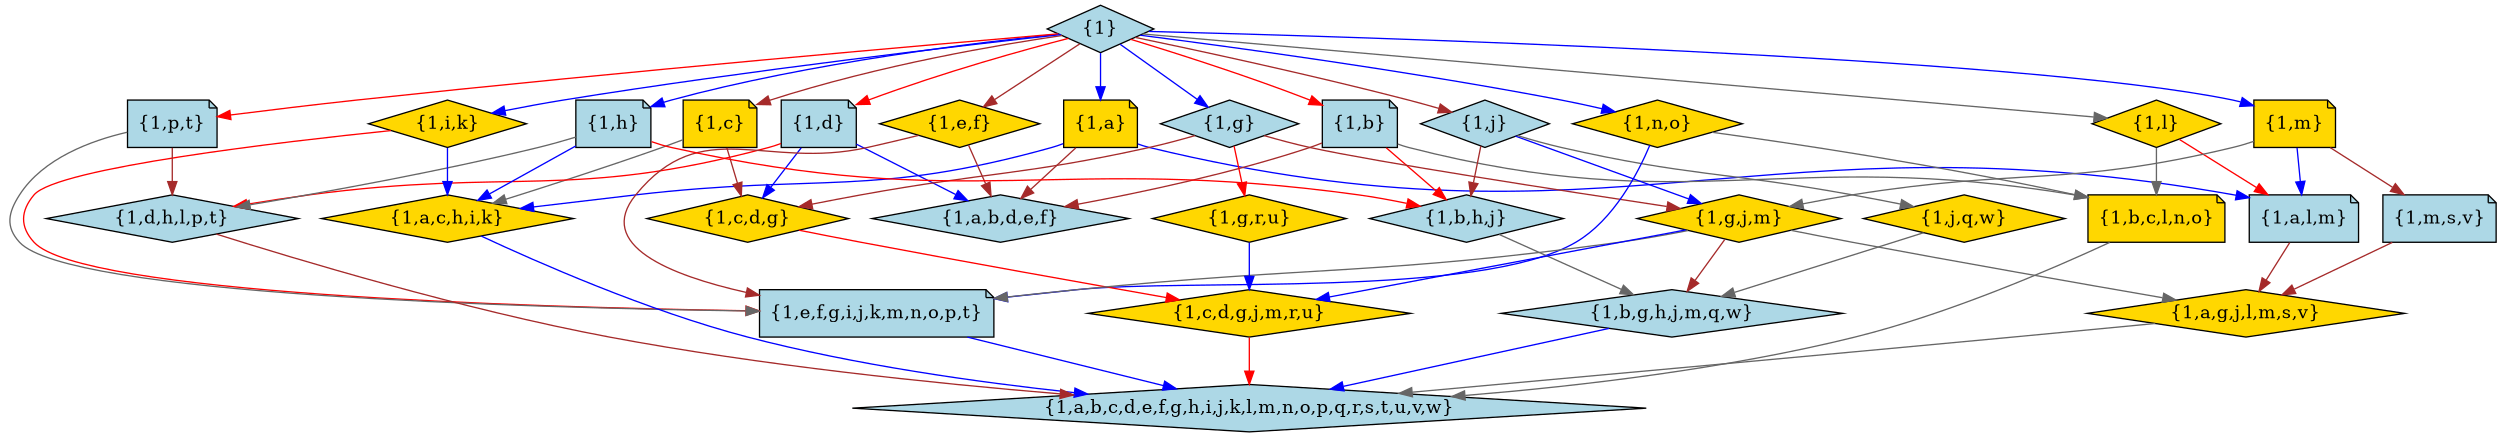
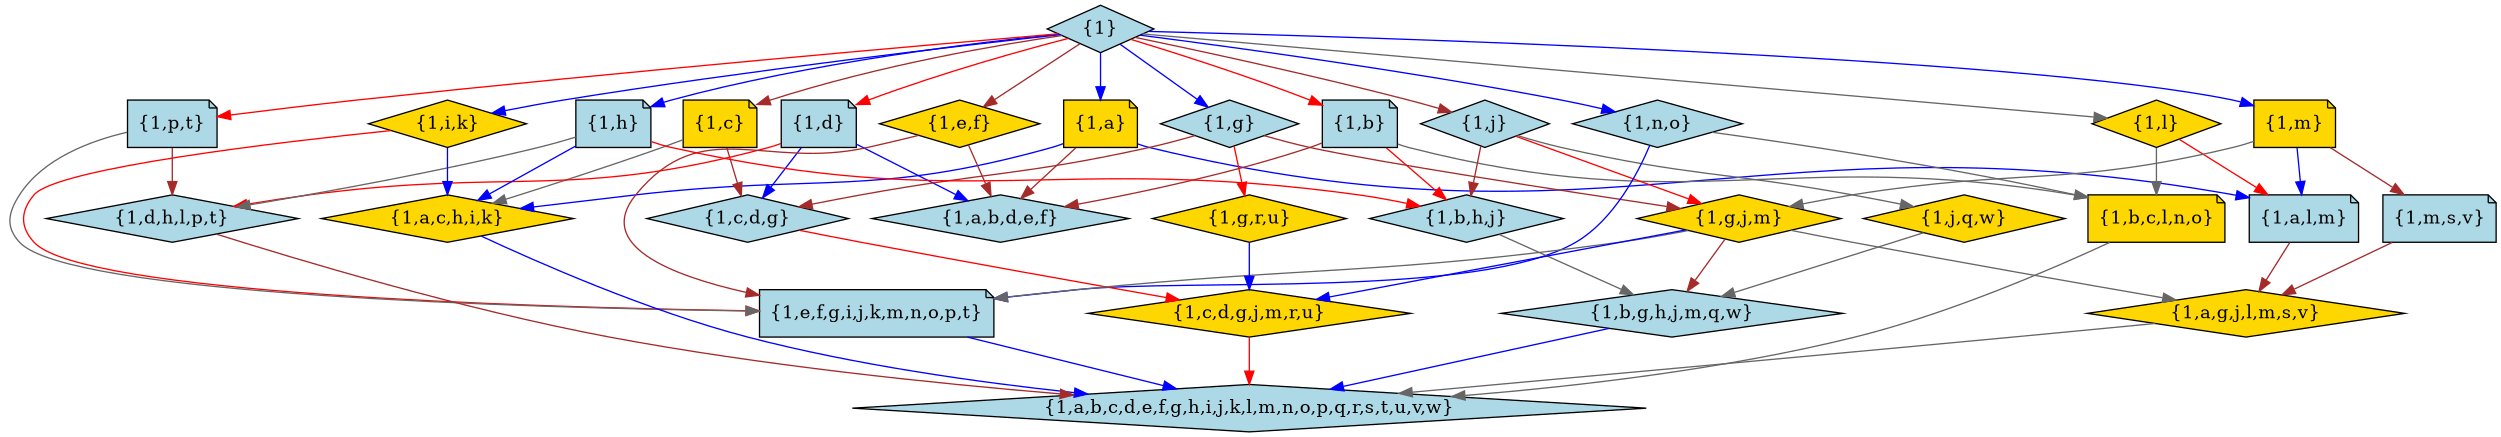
node "{1,n,o}": fillcolor gold -> lightblue
edge "{1,j}" -> "{1,g,j,m}": color blue -> red
node "{1,c,d,g}": fillcolor gold -> lightblue
